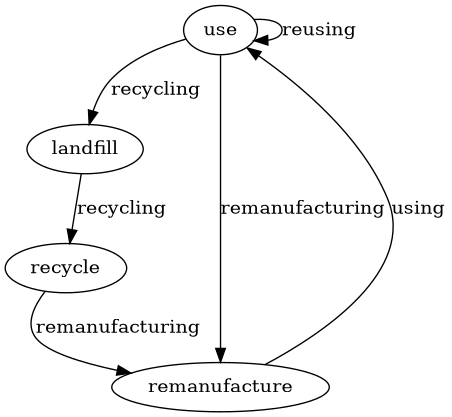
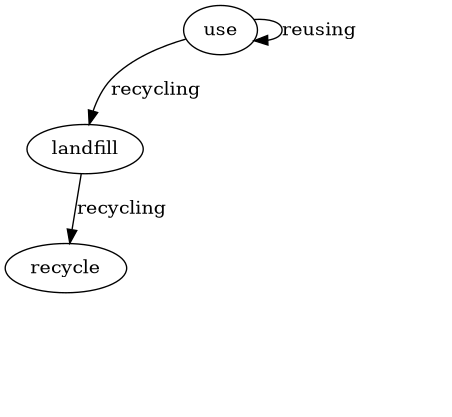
node "remanufacture": removed
